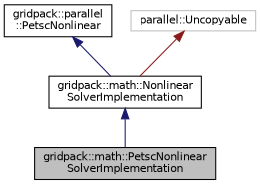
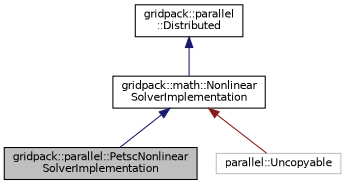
node "gridpack::parallel ::PetscNonlinear": label "gridpack::parallel ::PetscNonlinear" -> "gridpack::parallel ::Distributed"
edge "gridpack::math::Nonlinear SolverImplementation" -> "parallel::Uncopyable": reversed
node "gridpack::math::PetscNonlinear SolverImplementation": label "gridpack::math::PetscNonlinear SolverImplementation" -> "gridpack::parallel::PetscNonlinear SolverImplementation"
